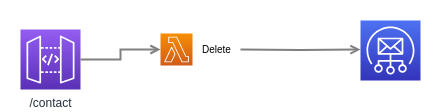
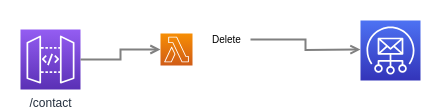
node "Delete": moved (221, 50) -> (231, 40)
